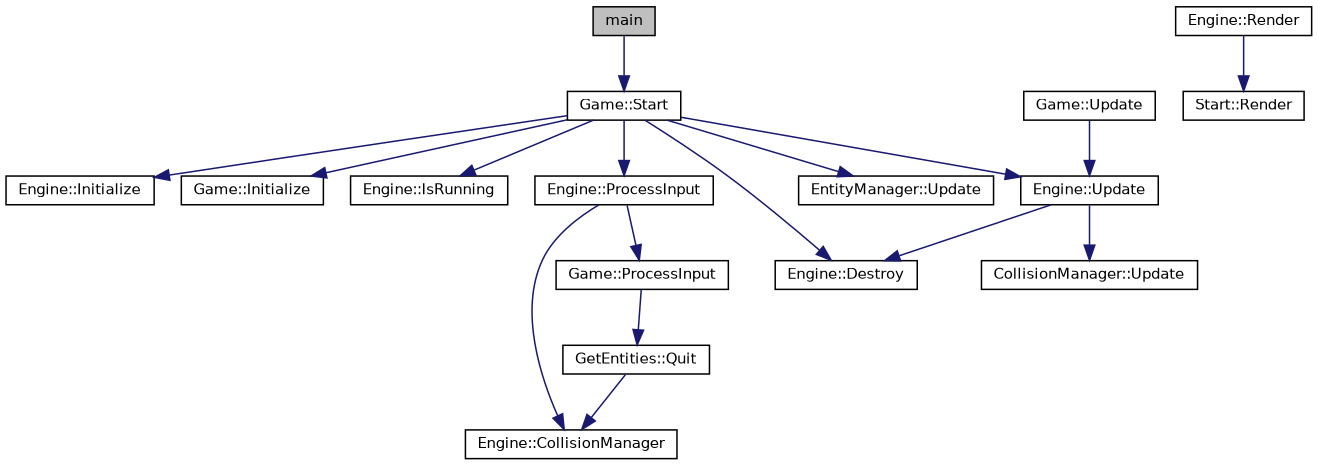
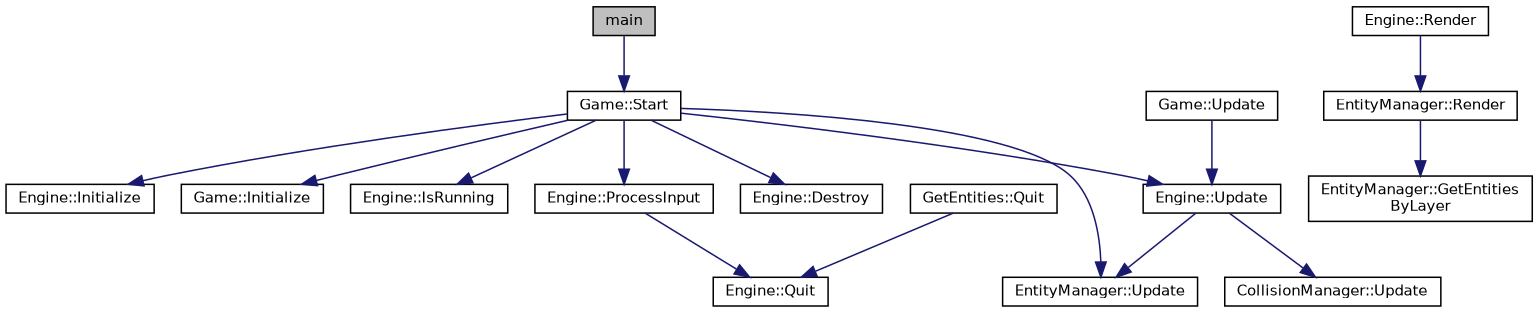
node "Start::Render": label "Start::Render" -> "EntityManager::Render"
node "EntityManager::GetEntities ByLayer": added
edge "Engine::Update" -> "Engine::Destroy": now "Engine::Update" -> "EntityManager::Update"
node "Game::ProcessInput": removed
node "Engine::CollisionManager": label "Engine::CollisionManager" -> "Engine::Quit"
